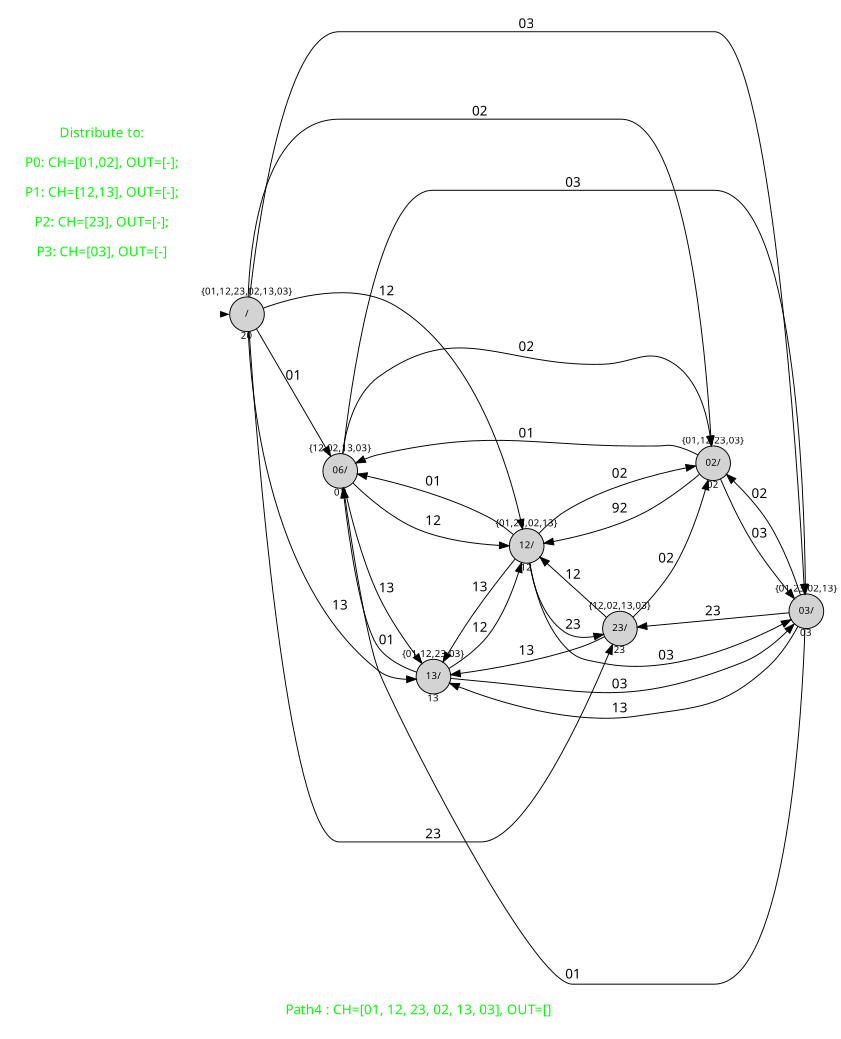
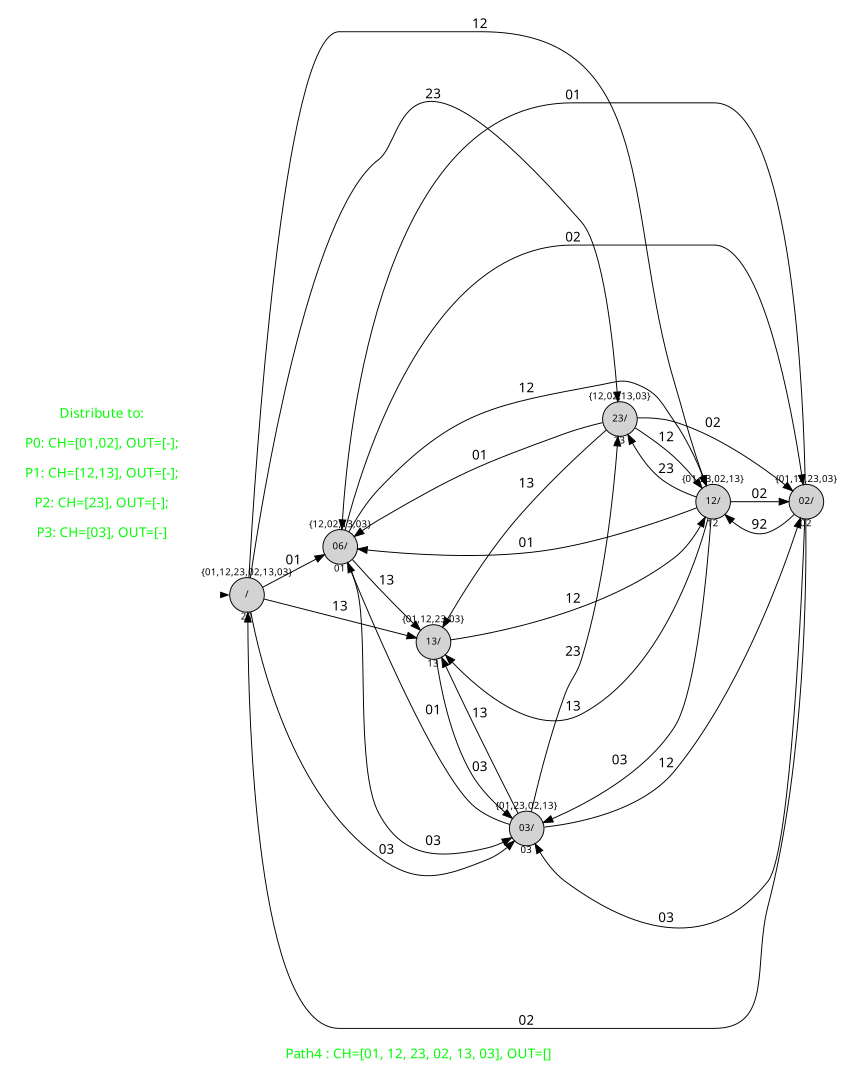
edge "{01,12,23,02,13,03} / 20" -> "{01,12,23,03} 02/ 02": reversed
edge "{01,23,02,13} 03/ 03" -> "{01,12,23,03} 02/ 02": label "02" -> "12"
edge "{01,12,23,03} 13/ 13" -> "{12,02,13,03} 06/ 01": now "{12,02,13,03} 23/ 23" -> "{12,02,13,03} 06/ 01"
